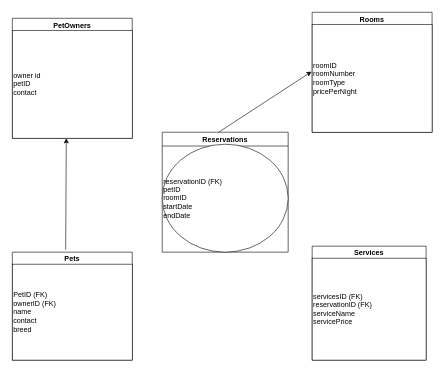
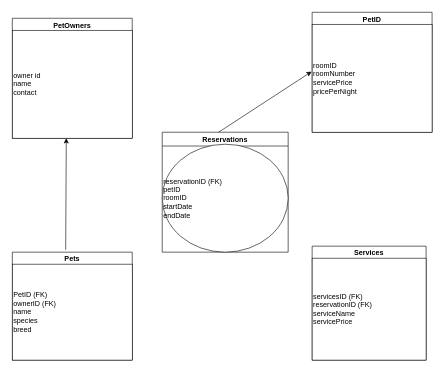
node "Rooms": label "Rooms" -> "PetID"
node "roomID roomNumber roomType pricePerNight": label "roomID roomNumber roomType pricePerNight" -> "roomID roomNumber servicePrice pricePerNight"
node "owner id petID contact": label "owner id petID contact" -> "owner id name contact"
node "PetID (FK) ownerID (FK) name contact breed": label "PetID (FK) ownerID (FK) name contact breed" -> "PetID (FK) ownerID (FK) name species breed"
